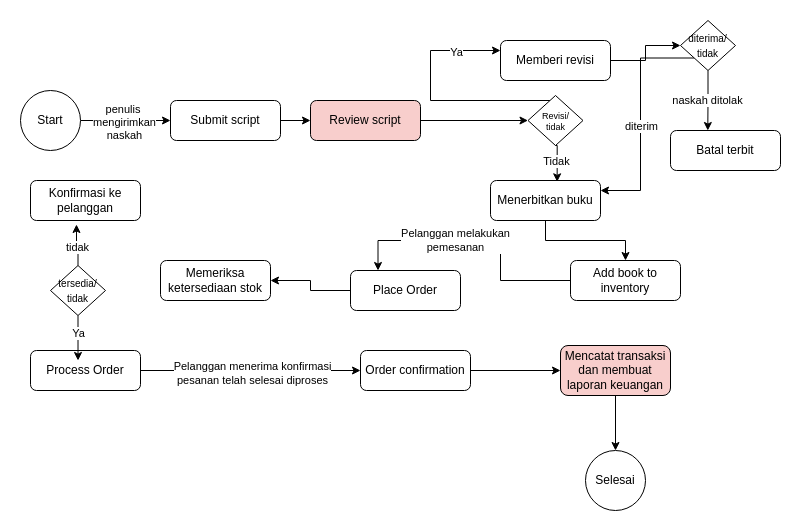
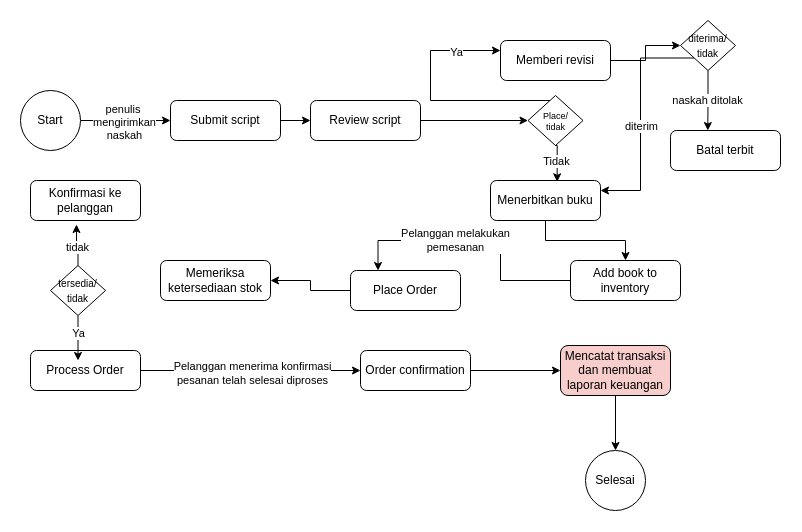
node "Review script": fillcolor #f8cecc -> #ffffff
node "Revisi/ tidak": label "Revisi/ tidak" -> "Place/ tidak"
